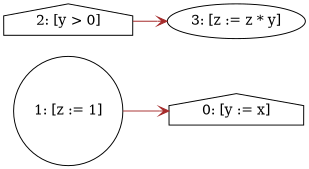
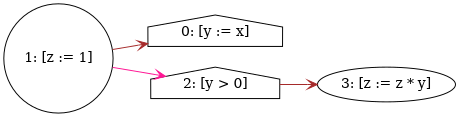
edge "1: [z := 1]" -> "2: [y > 0]": added
